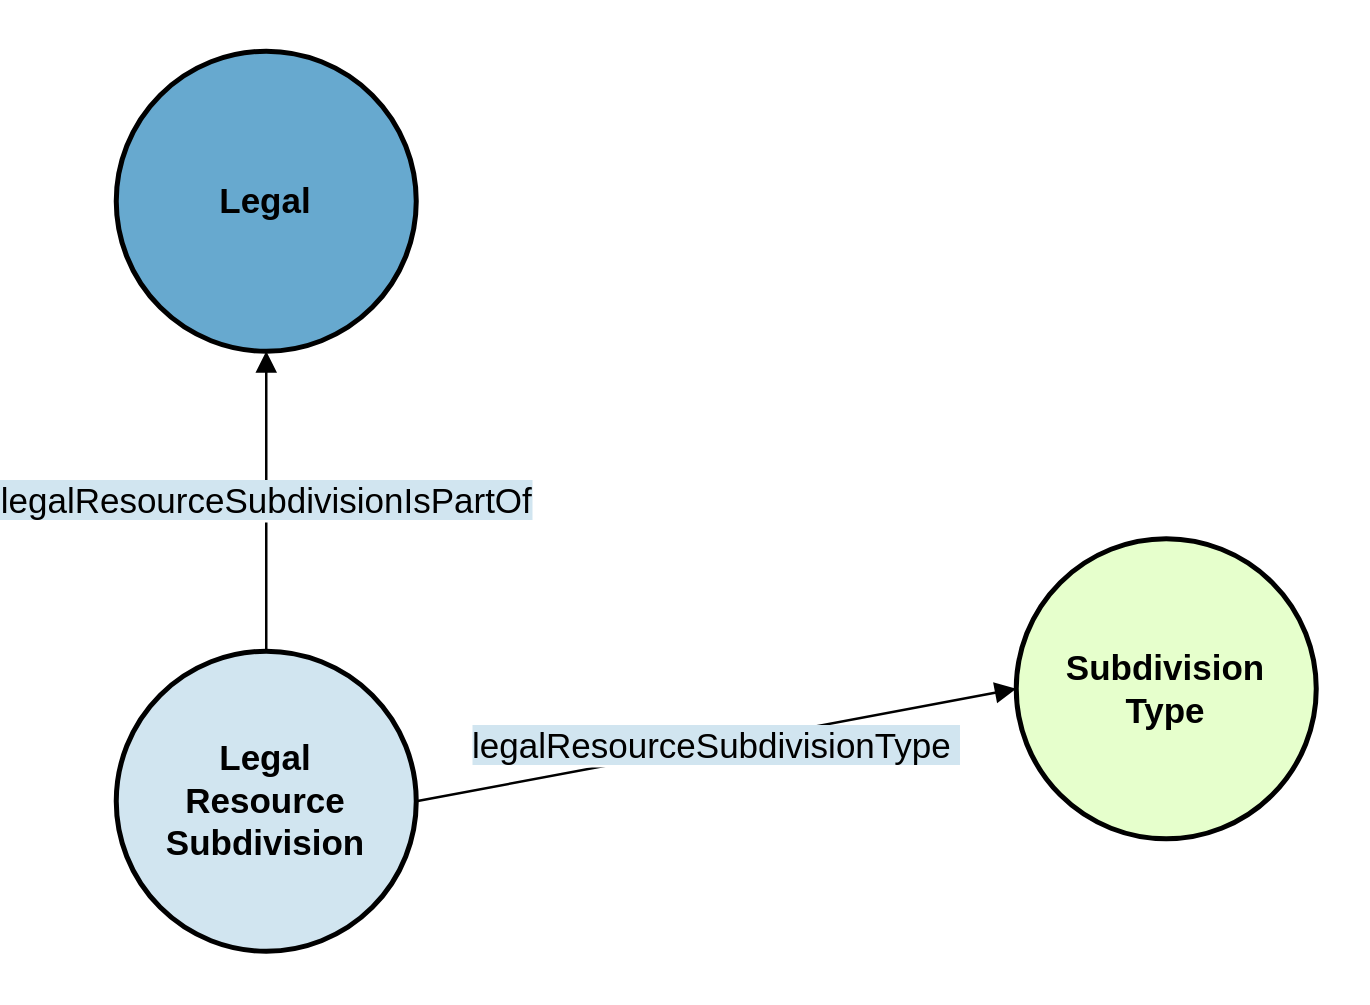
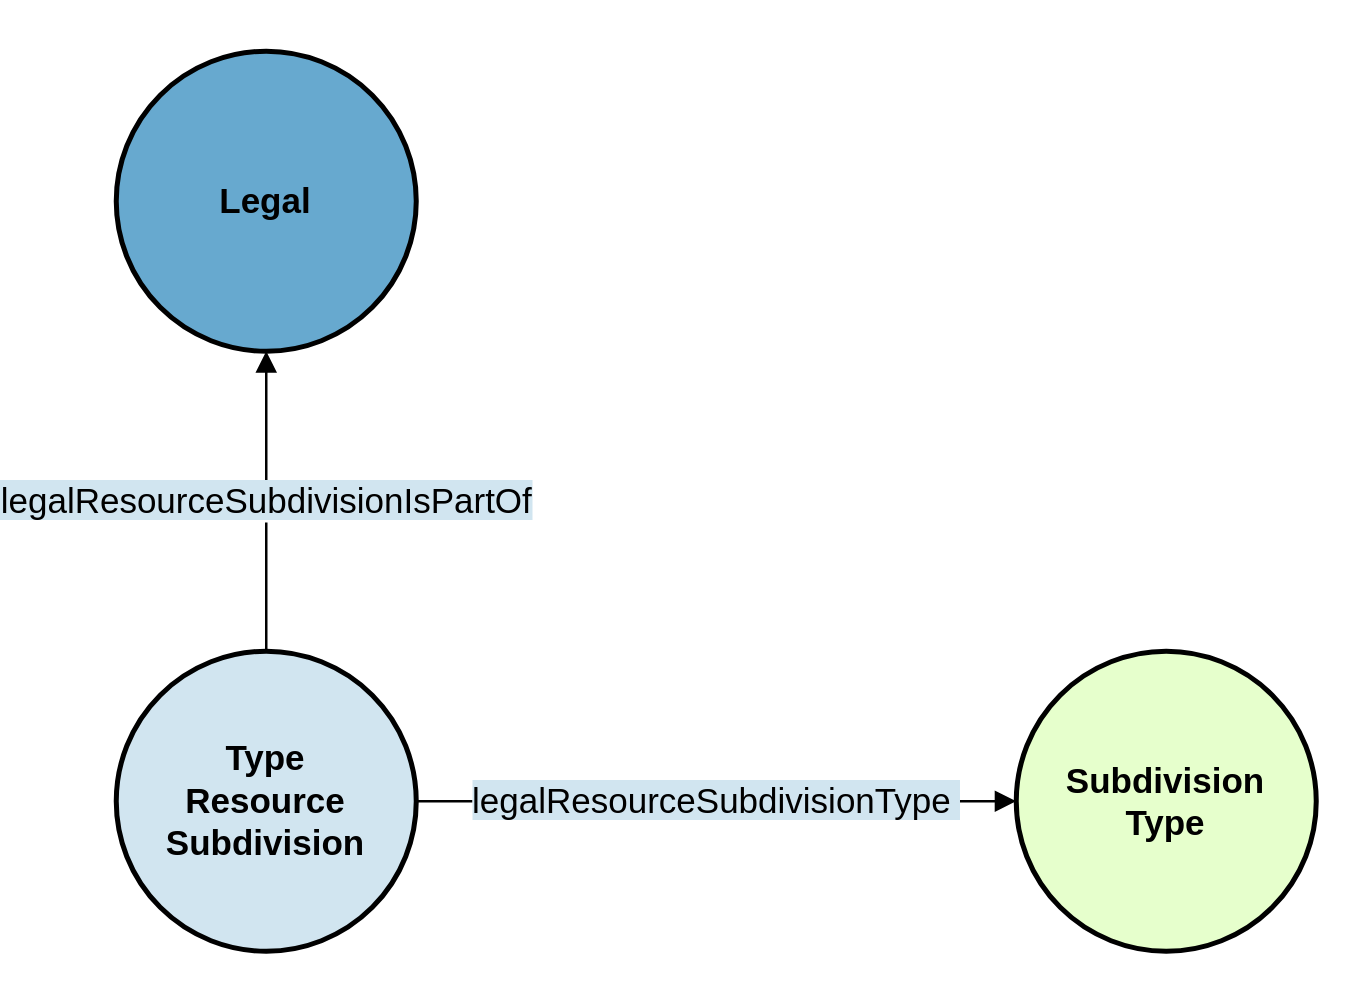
node "Subdivision Type": moved (1166, 689) -> (1166, 801)
node "Legal Resource Subdivision": label "Legal Resource Subdivision" -> "Type Resource Subdivision"
